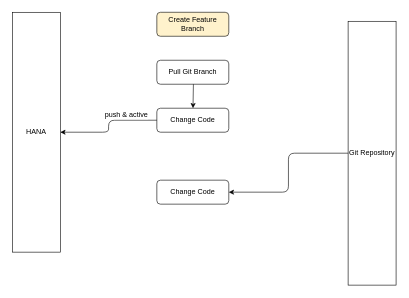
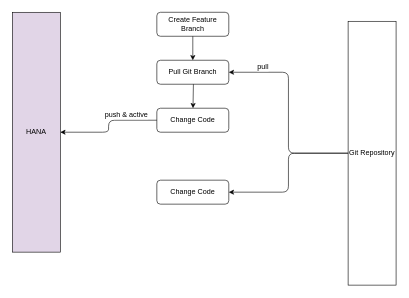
node "Create Feature Branch": fillcolor #fff2cc -> #ffffff
edge "Create Feature Branch" -> "Pull Git Branch": added
edge "Git Repository" -> "Pull Git Branch": added, label "pull"
node "HANA": fillcolor #ffffff -> #e1d5e7
